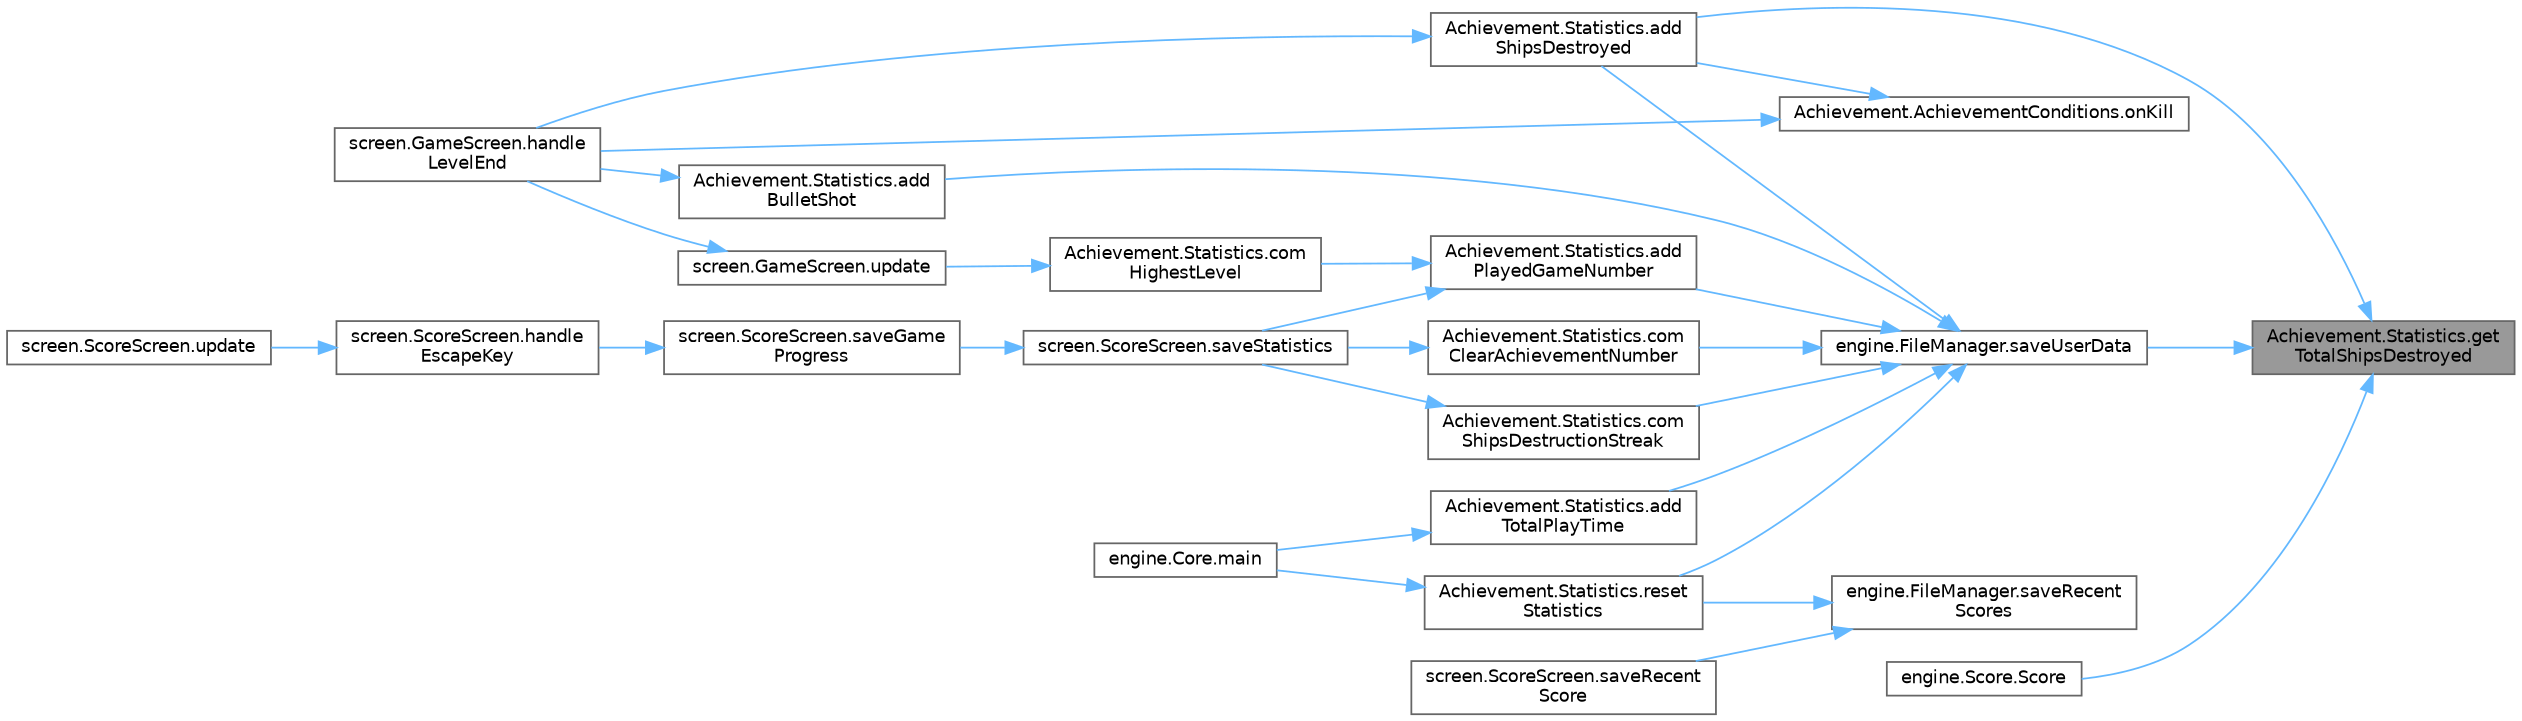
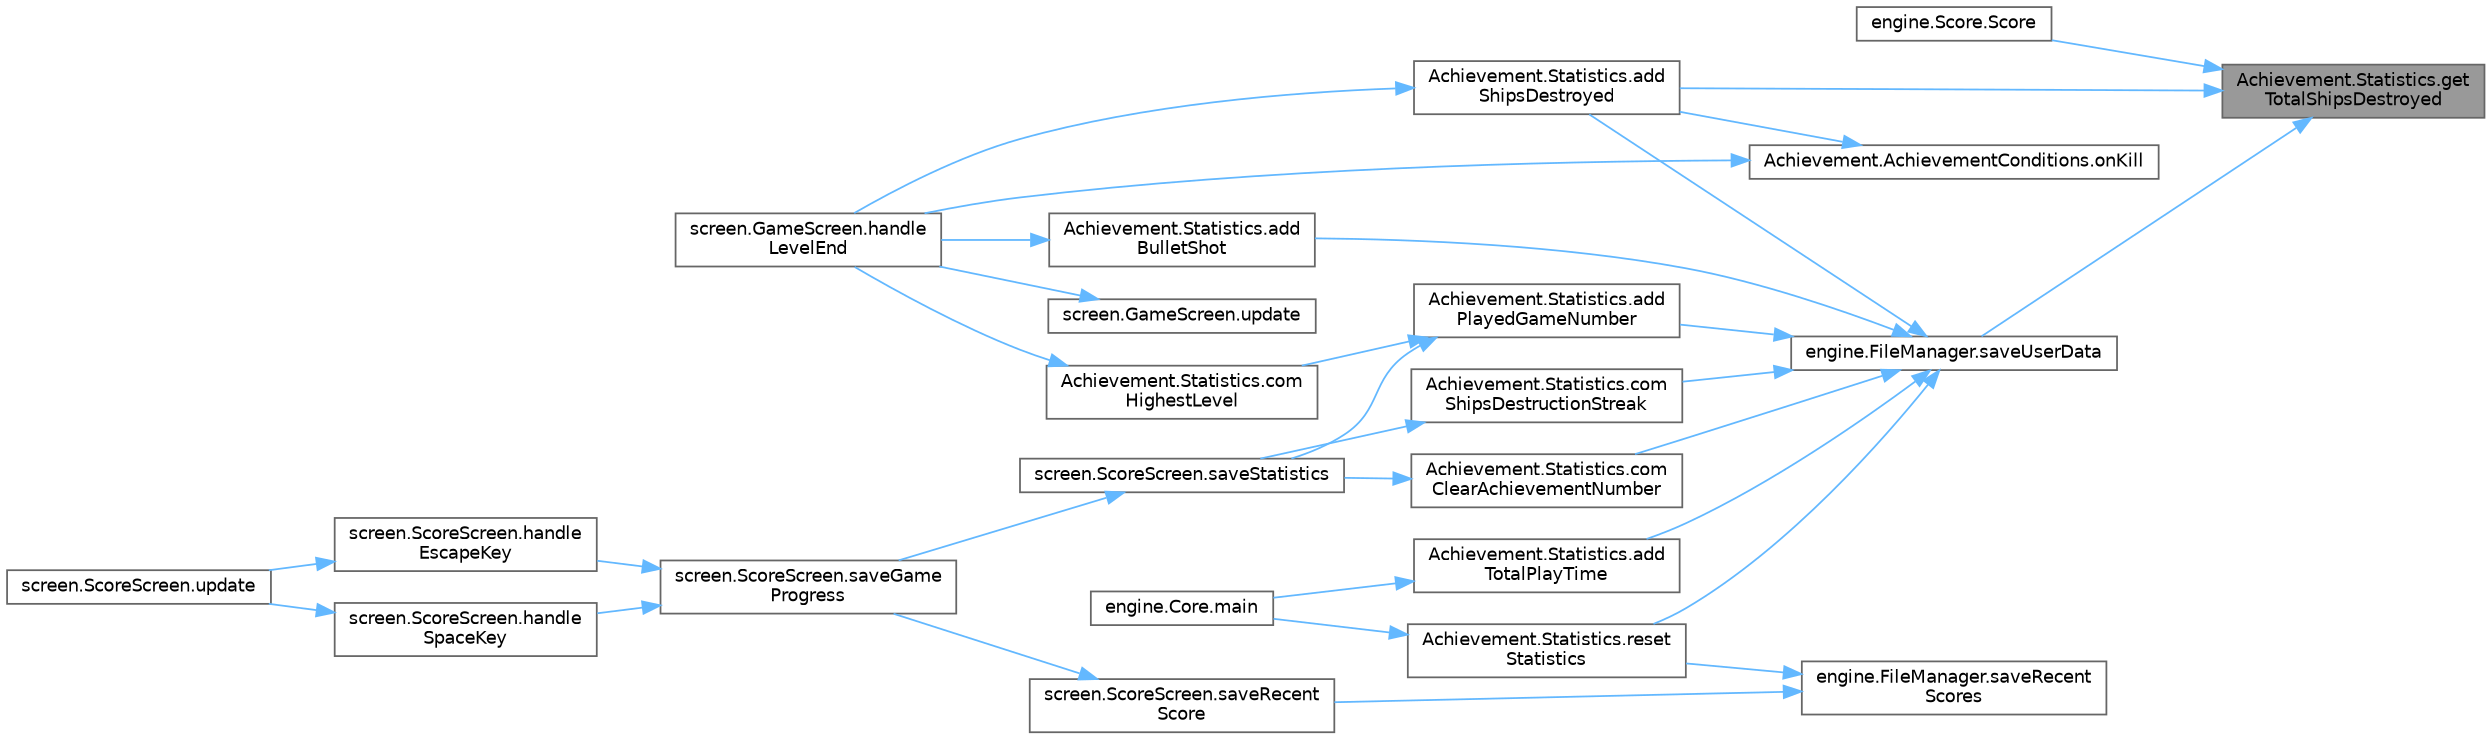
edge "screen.GameScreen.update" -> "Achievement.Statistics.com HighestLevel": now "screen.GameScreen.handle LevelEnd" -> "Achievement.Statistics.com HighestLevel"
node "screen.ScoreScreen.handle SpaceKey": added
edge "screen.ScoreScreen.saveGame Progress" -> "screen.ScoreScreen.saveRecent Score": added
